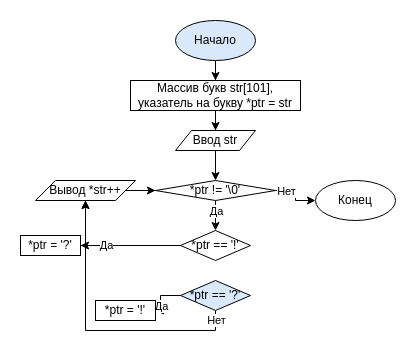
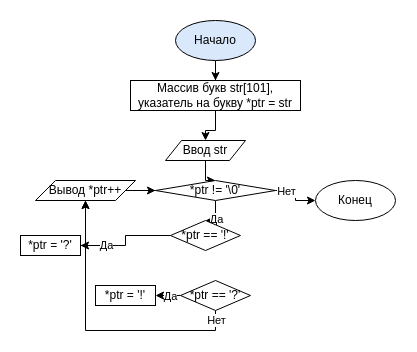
node "Ввод str": moved (216, 141) -> (206, 151)
node "Вывод *str++": label "Вывод *str++" -> "Вывод *ptr++"
node "*ptr == '!'": moved (216, 246) -> (206, 236)
node "*ptr == '?'": fillcolor #dae8fc -> #ffffff
node "*ptr = '!'": moved (126, 311) -> (126, 296)
